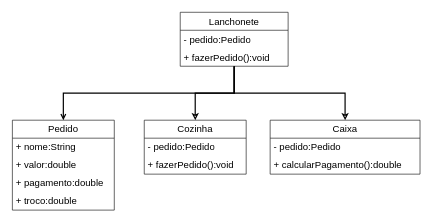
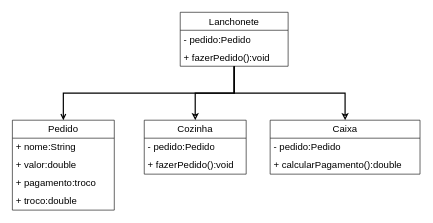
node "+ pagamento:double": label "+ pagamento:double" -> "+ pagamento:troco"
